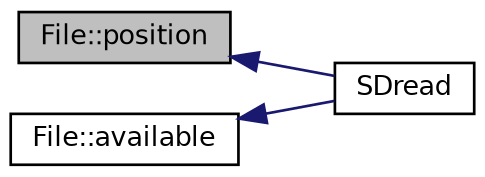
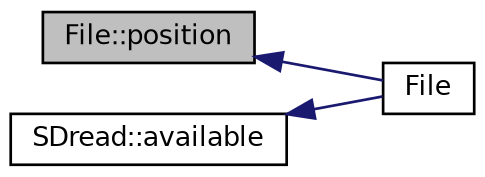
node "SDread": label "SDread" -> "File"
node "File::available": label "File::available" -> "SDread::available"
